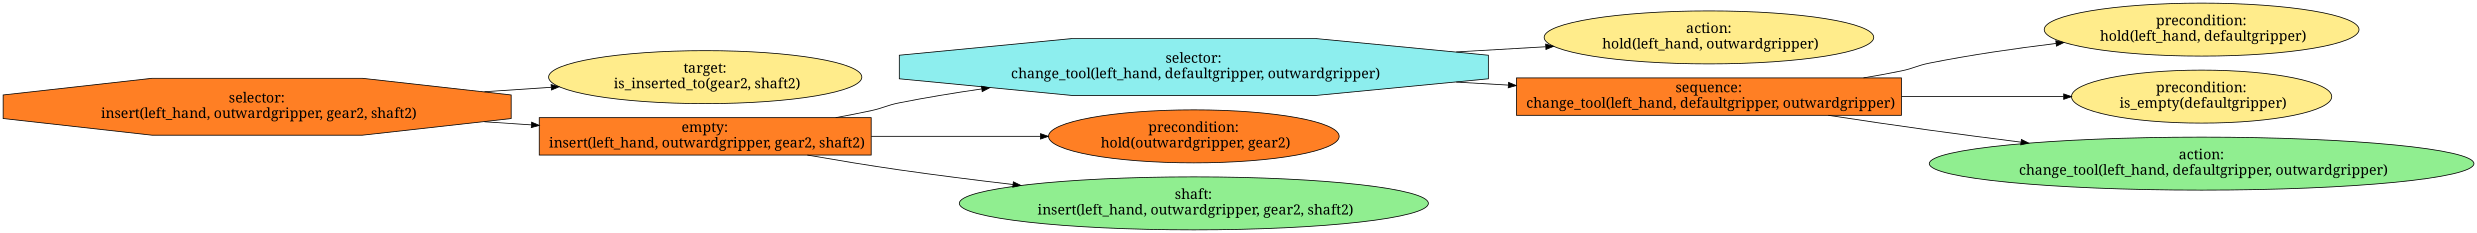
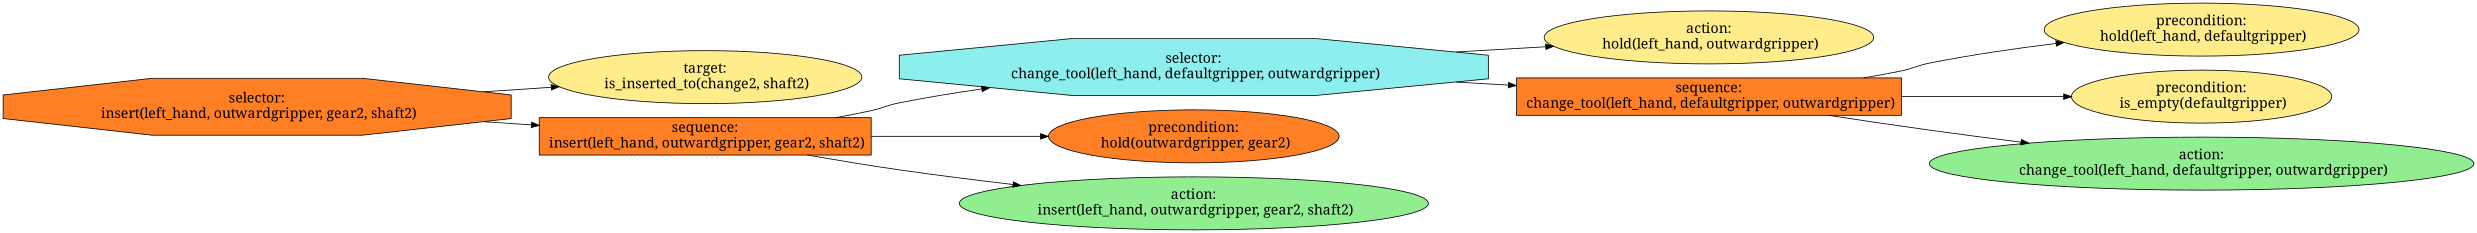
node "target: is_inserted_to(gear2, shaft2)": label "target: is_inserted_to(gear2, shaft2)" -> "target: is_inserted_to(change2, shaft2)"
node "empty: insert(left_hand, outwardgripper, gear2, shaft2)": label "empty: insert(left_hand, outwardgripper, gear2, shaft2)" -> "sequence: insert(left_hand, outwardgripper, gear2, shaft2)"
node "shaft: insert(left_hand, outwardgripper, gear2, shaft2)": label "shaft: insert(left_hand, outwardgripper, gear2, shaft2)" -> "action: insert(left_hand, outwardgripper, gear2, shaft2)"
